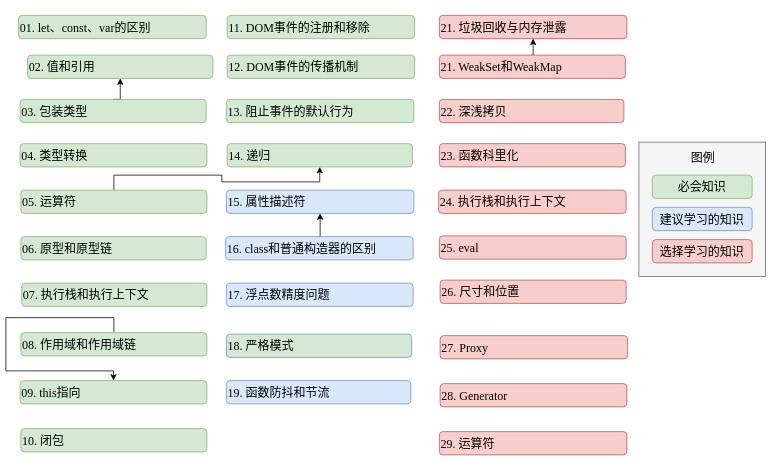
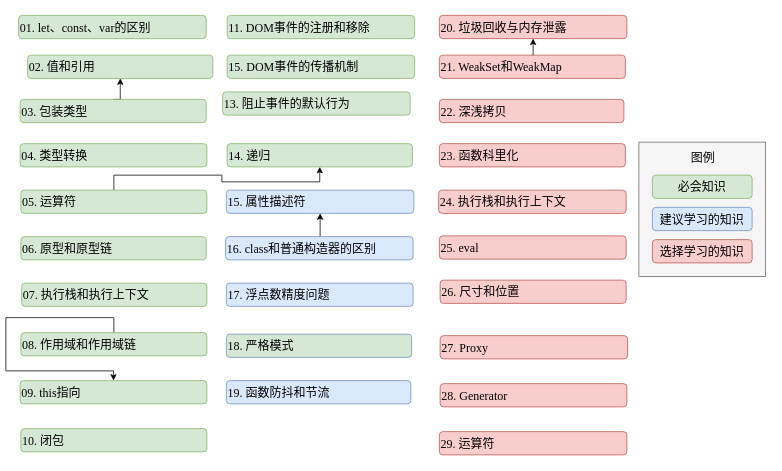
node "21. 垃圾回收与内存泄露": label "21. 垃圾回收与内存泄露" -> "20. 垃圾回收与内存泄露"
node "12. DOM事件的传播机制": label "12. DOM事件的传播机制" -> "15. DOM事件的传播机制"
node "13. 阻止事件的默认行为": moved (320, 111) -> (316, 104)
